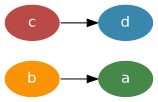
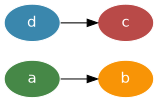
edge "c" -> "d": reversed
edge "b" -> "a": reversed
